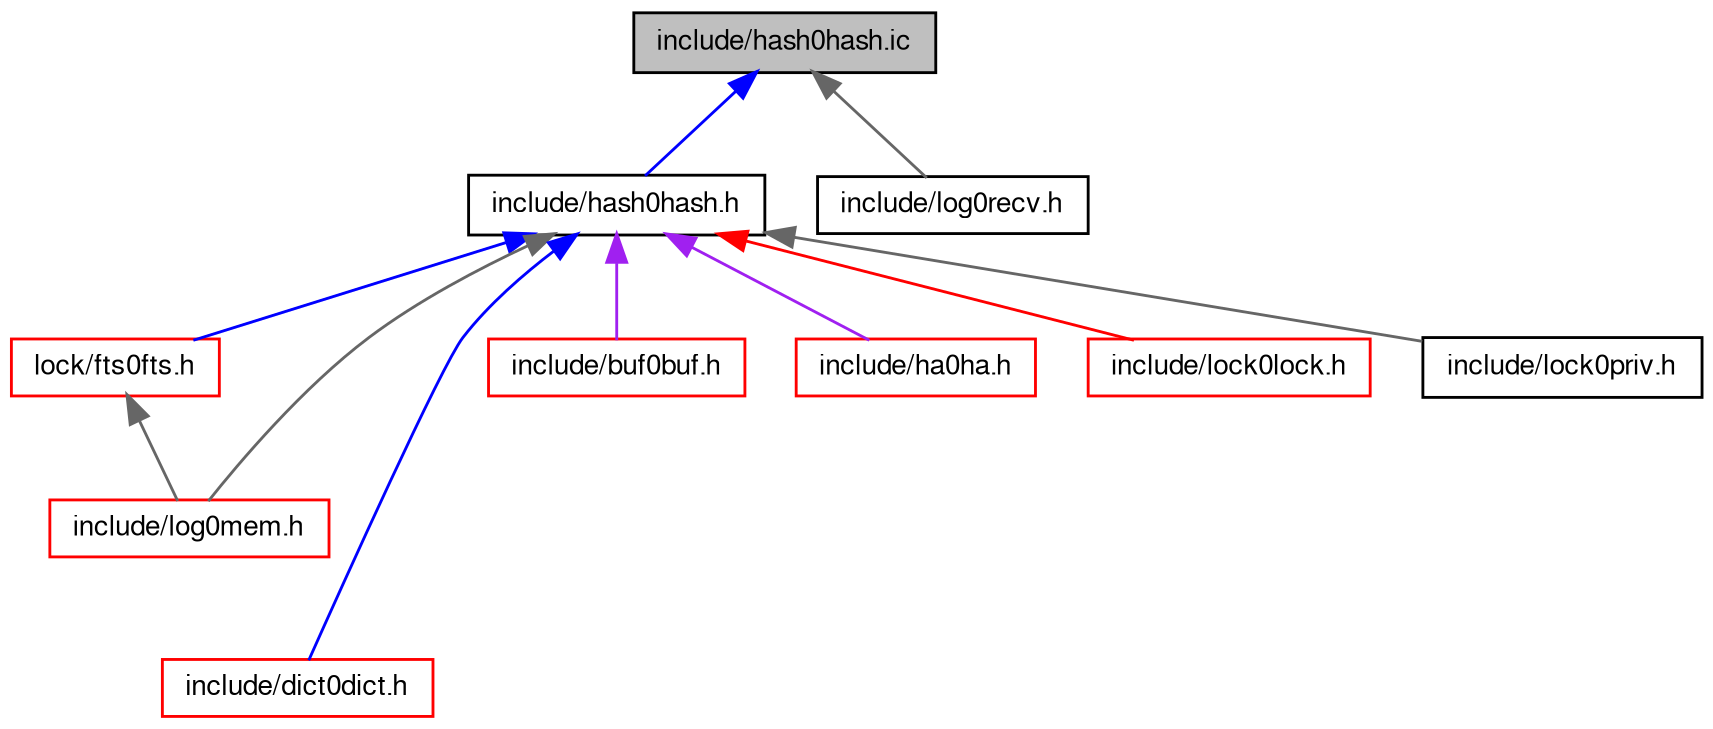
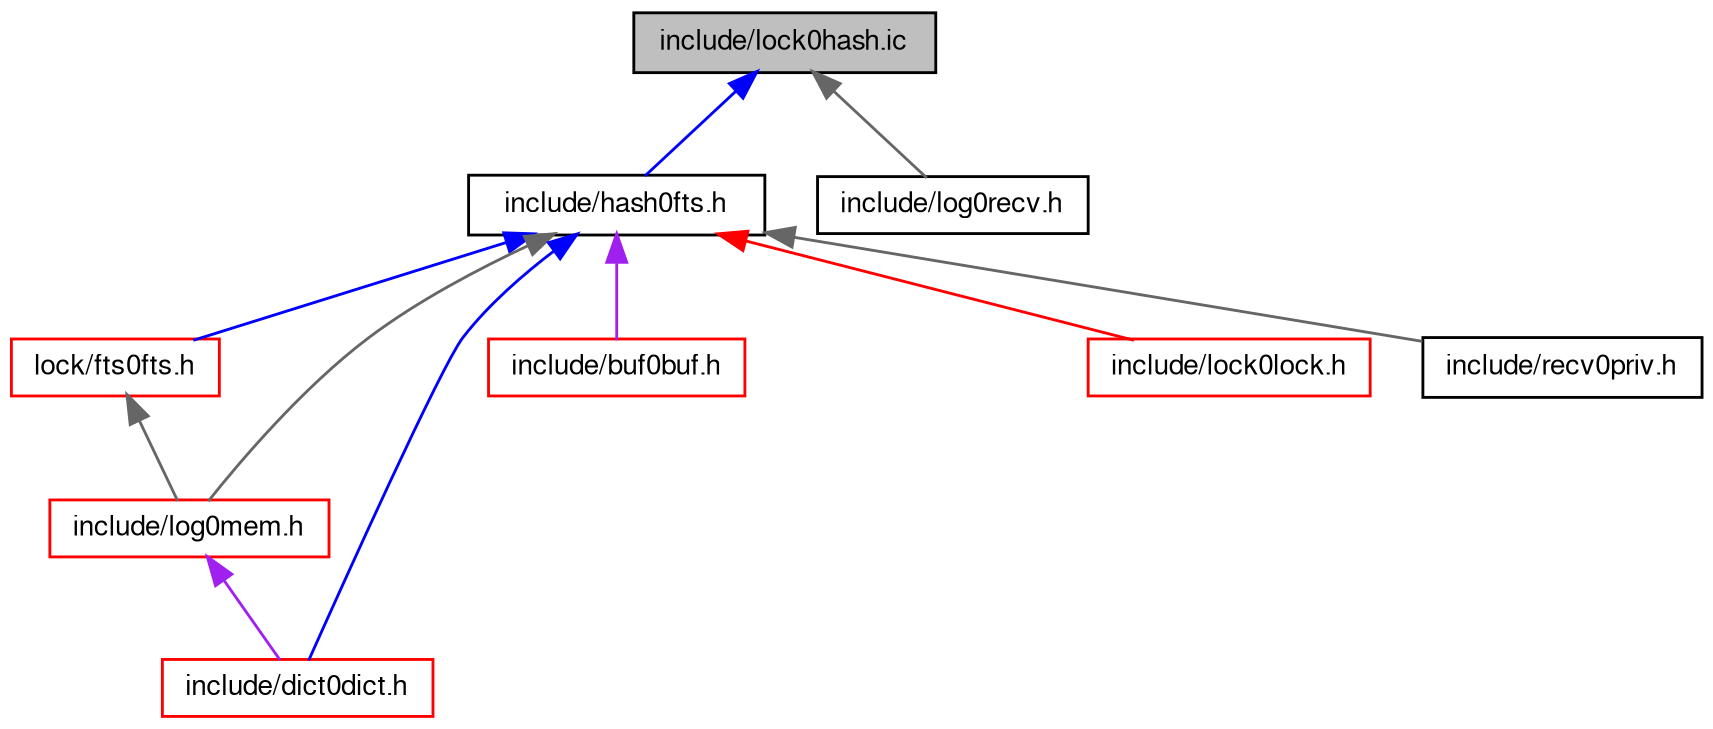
node "include/hash0hash.ic": label "include/hash0hash.ic" -> "include/lock0hash.ic"
node "include/hash0hash.h": label "include/hash0hash.h" -> "include/hash0fts.h"
node "include/ha0ha.h": removed
node "include/lock0priv.h": label "include/lock0priv.h" -> "include/recv0priv.h"
edge "include/dict0dict.h" -> "include/log0mem.h": added
